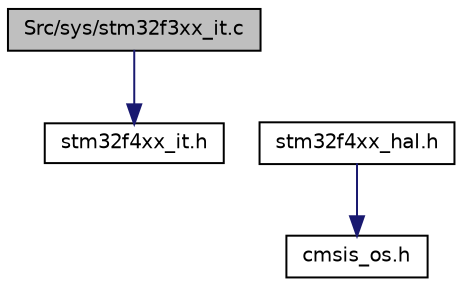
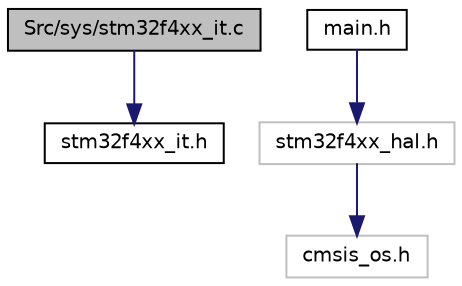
node "Src/sys/stm32f3xx_it.c": label "Src/sys/stm32f3xx_it.c" -> "Src/sys/stm32f4xx_it.c"
node "main.h": added
node "stm32f4xx_hal.h": color black -> grey75
node "cmsis_os.h": color black -> grey75
